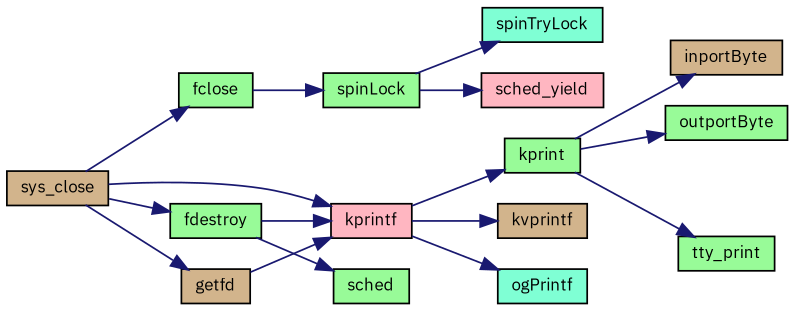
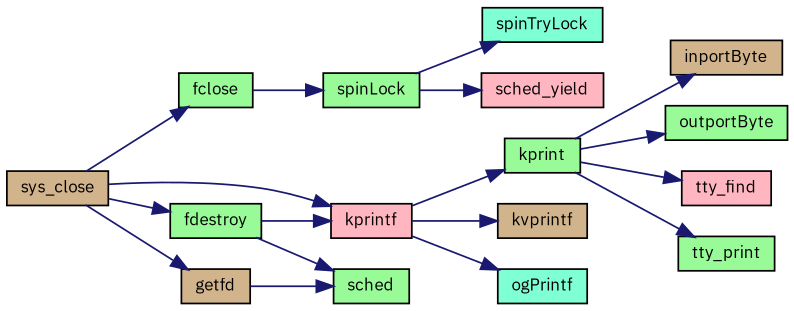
node "tty_find": added
edge "getfd" -> "kprintf": now "getfd" -> "sched"
